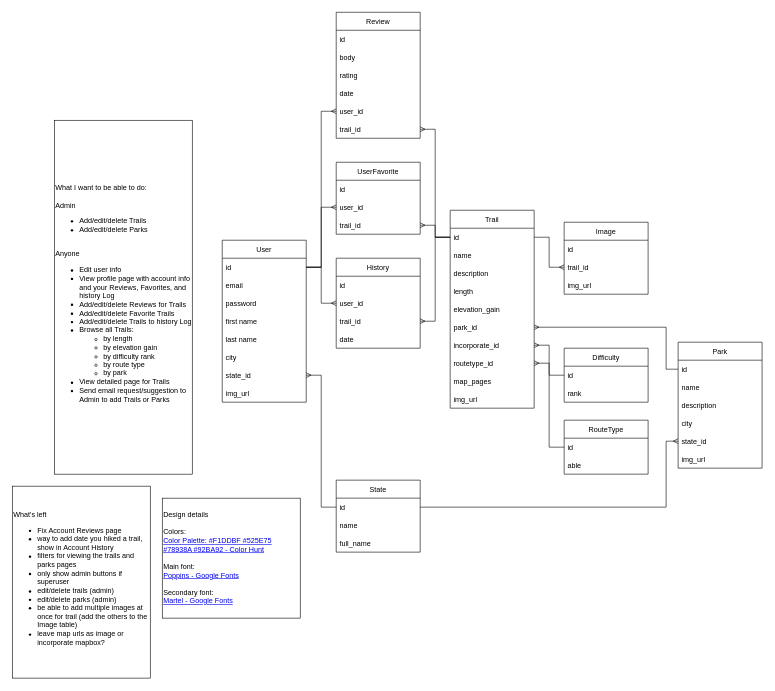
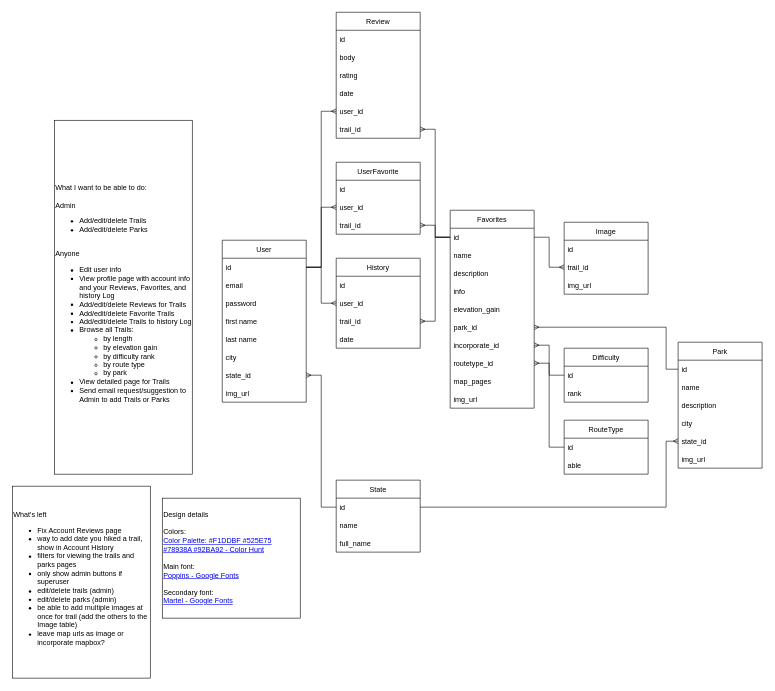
node "Trail": label "Trail" -> "Favorites"
node "length": label "length" -> "info"
